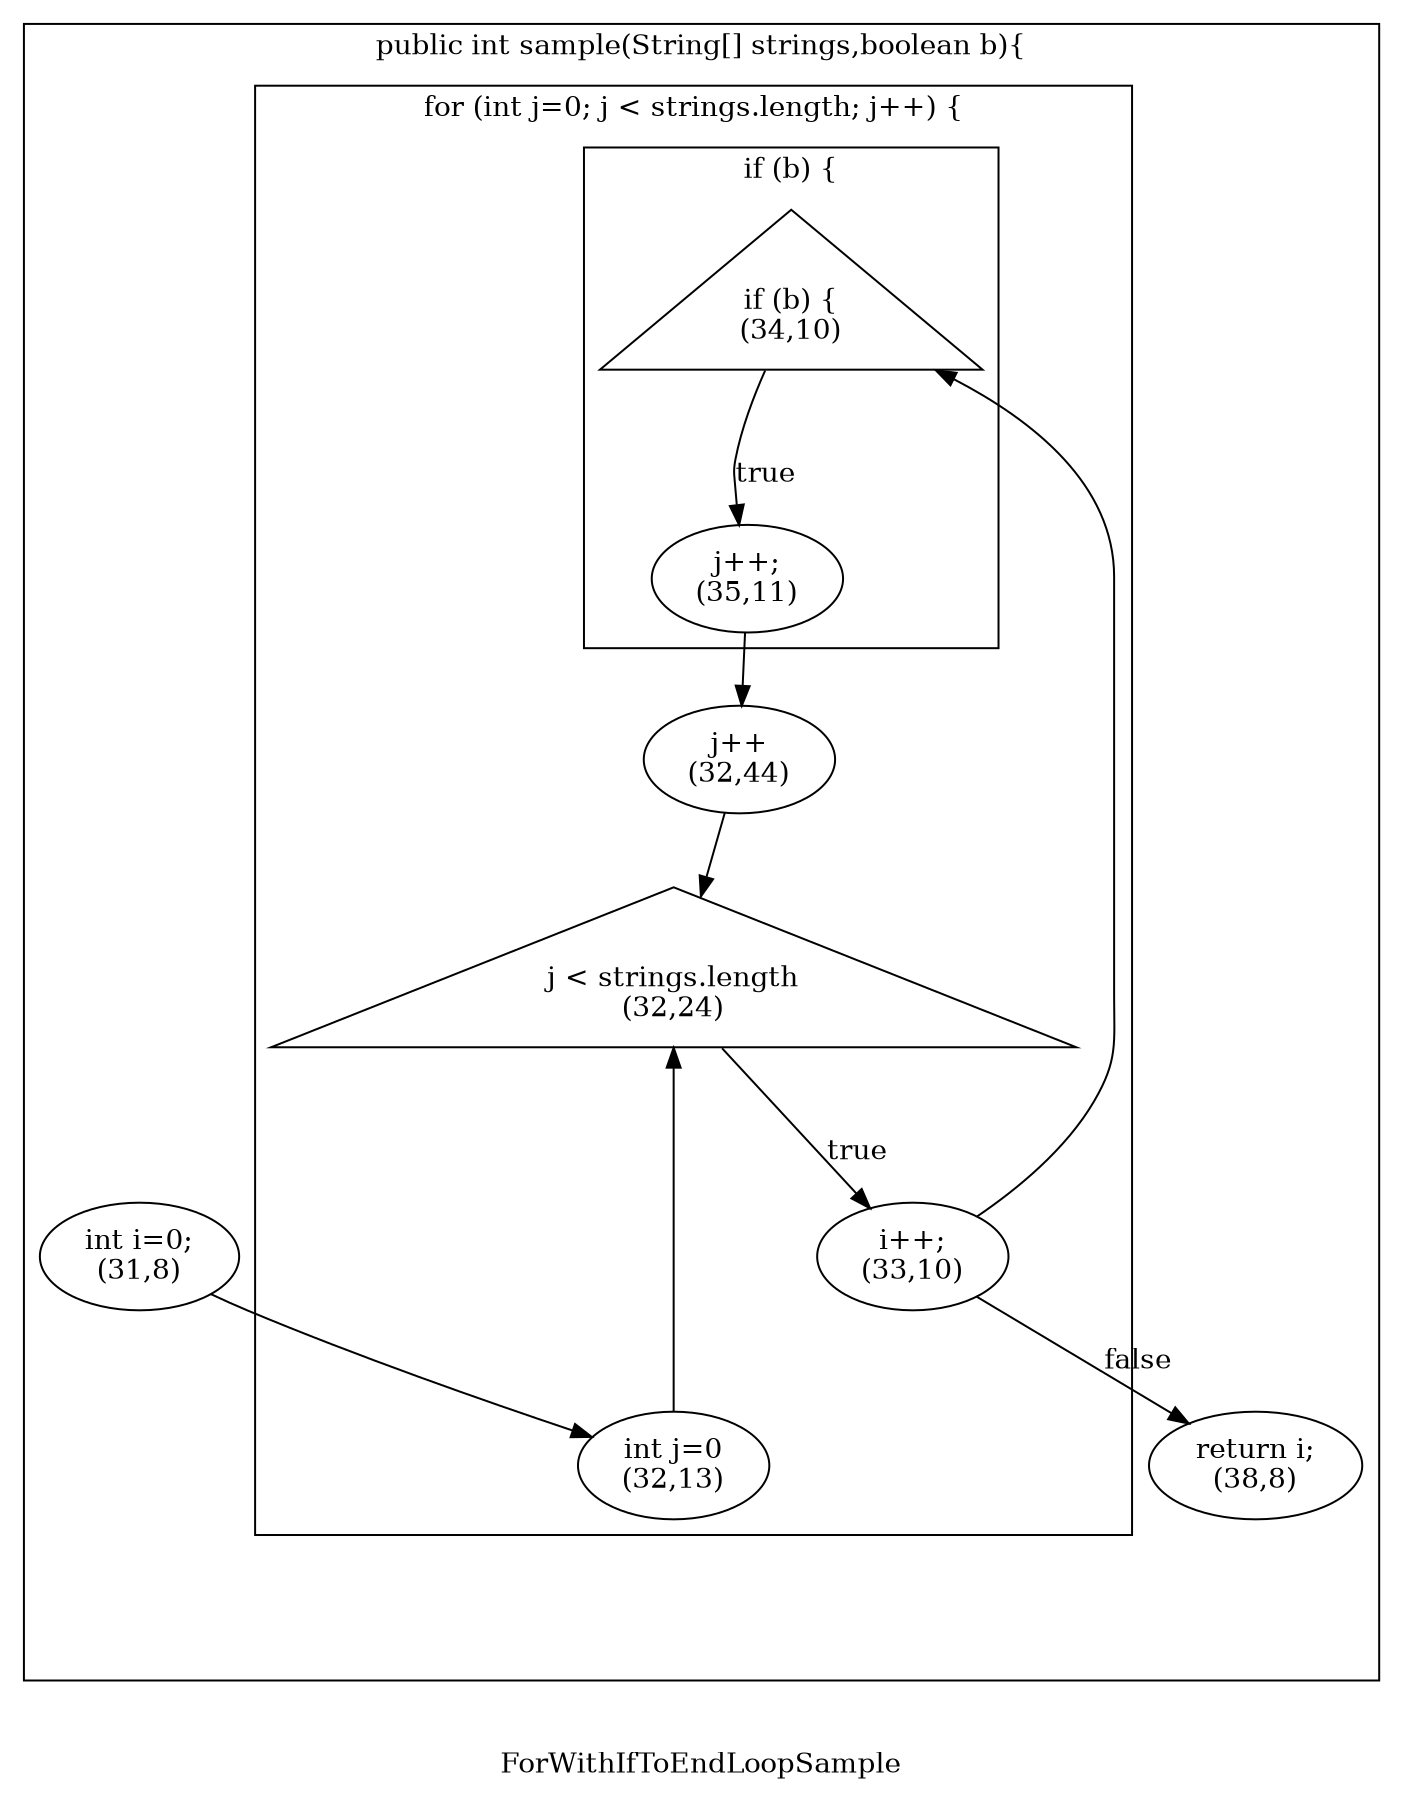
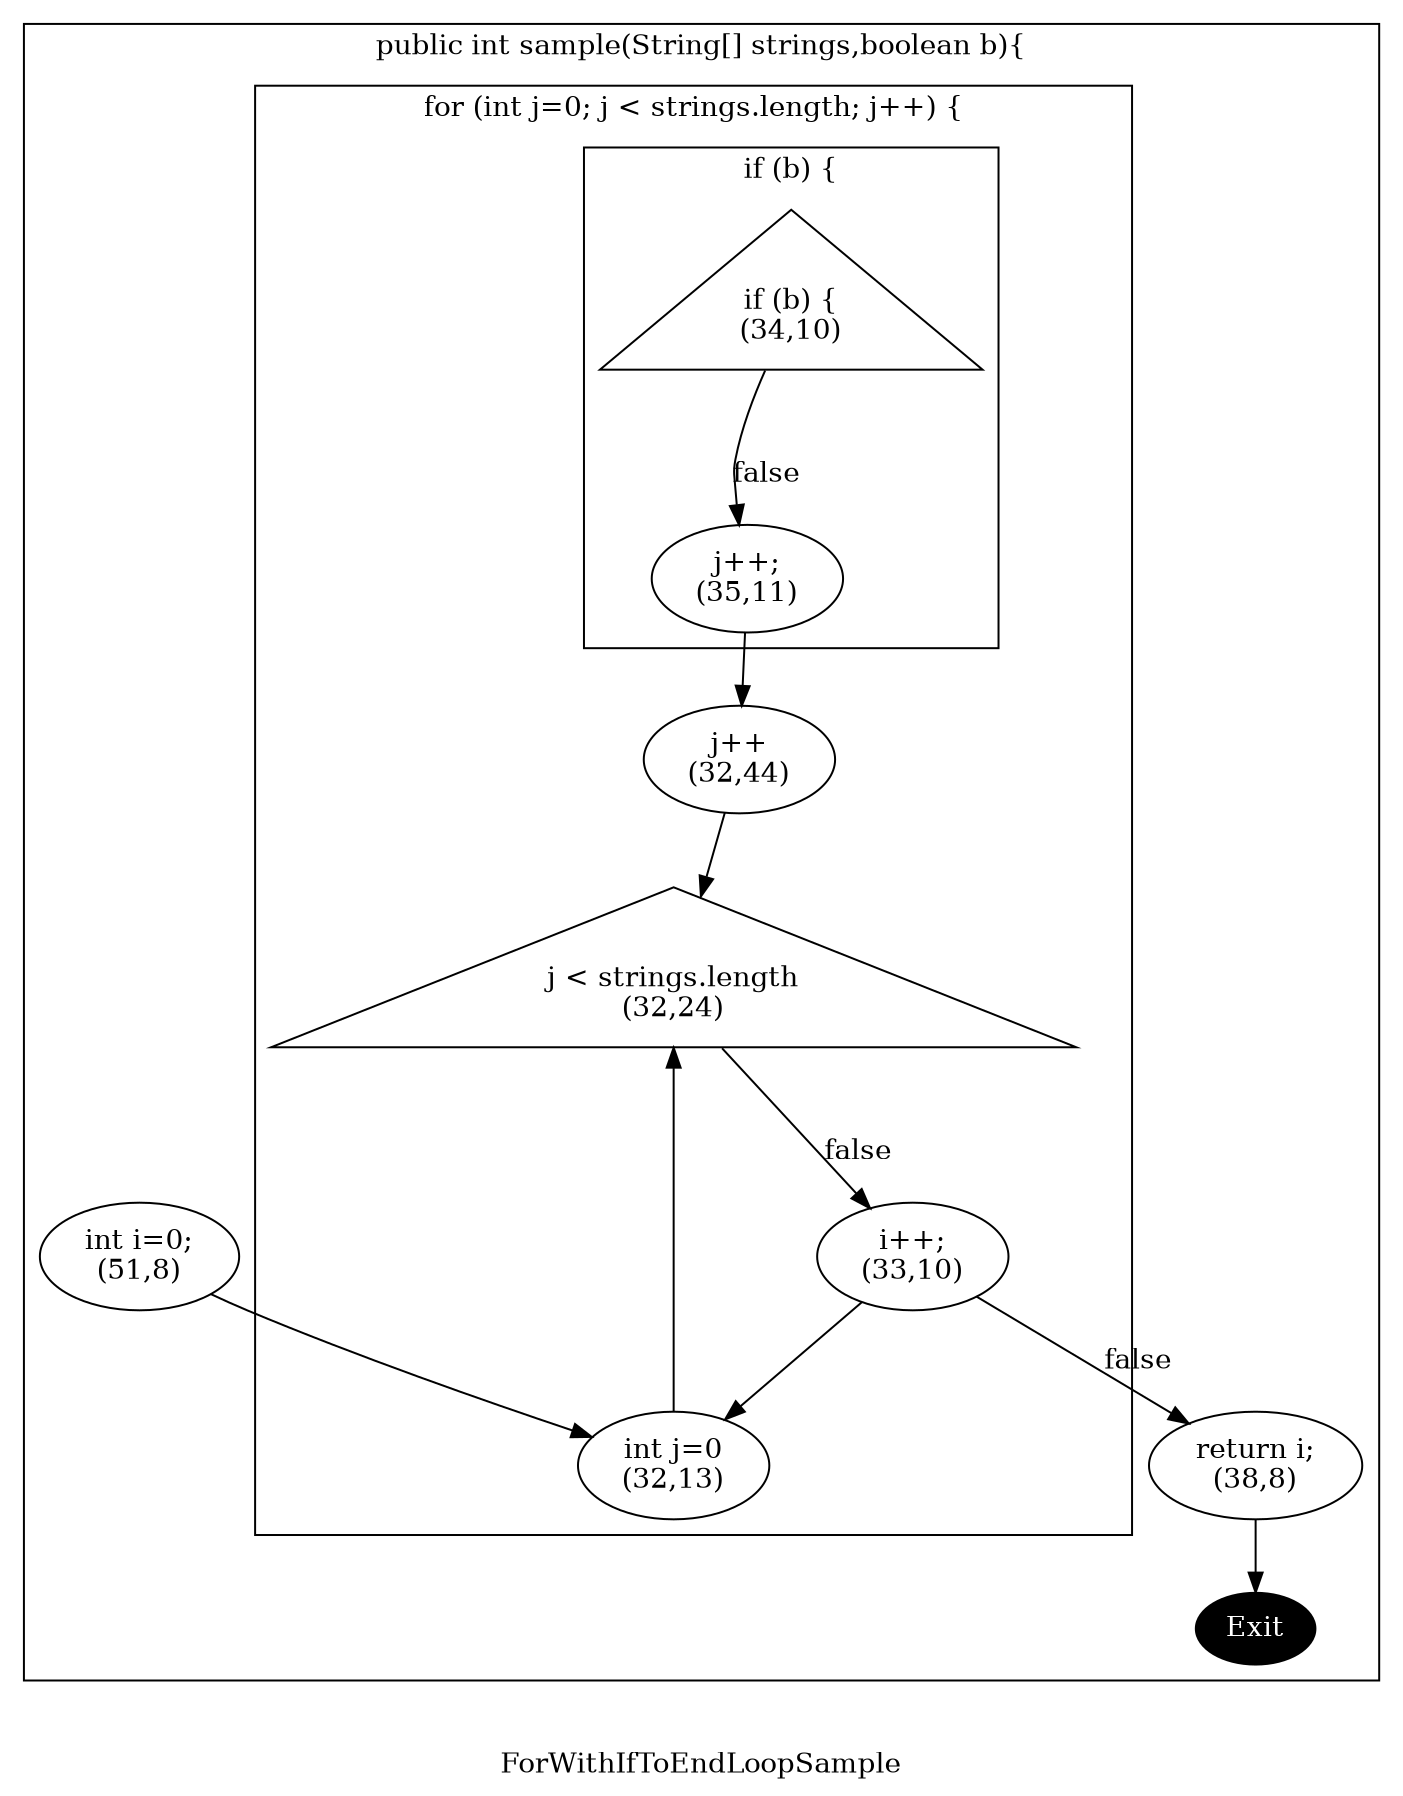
edge "if (b) { (34,10)" -> "j++; (35,11)": label "true" -> "false"
edge "i++; (33,10)" -> "if (b) { (34,10)": now "i++; (33,10)" -> "int j=0 (32,13)"
edge "j < strings.length (32,24)" -> "i++; (33,10)": label "true" -> "false"
node "int i=0; (31,8)": label "int i=0; (31,8)" -> "int i=0; (51,8)"
node "Exit": added
